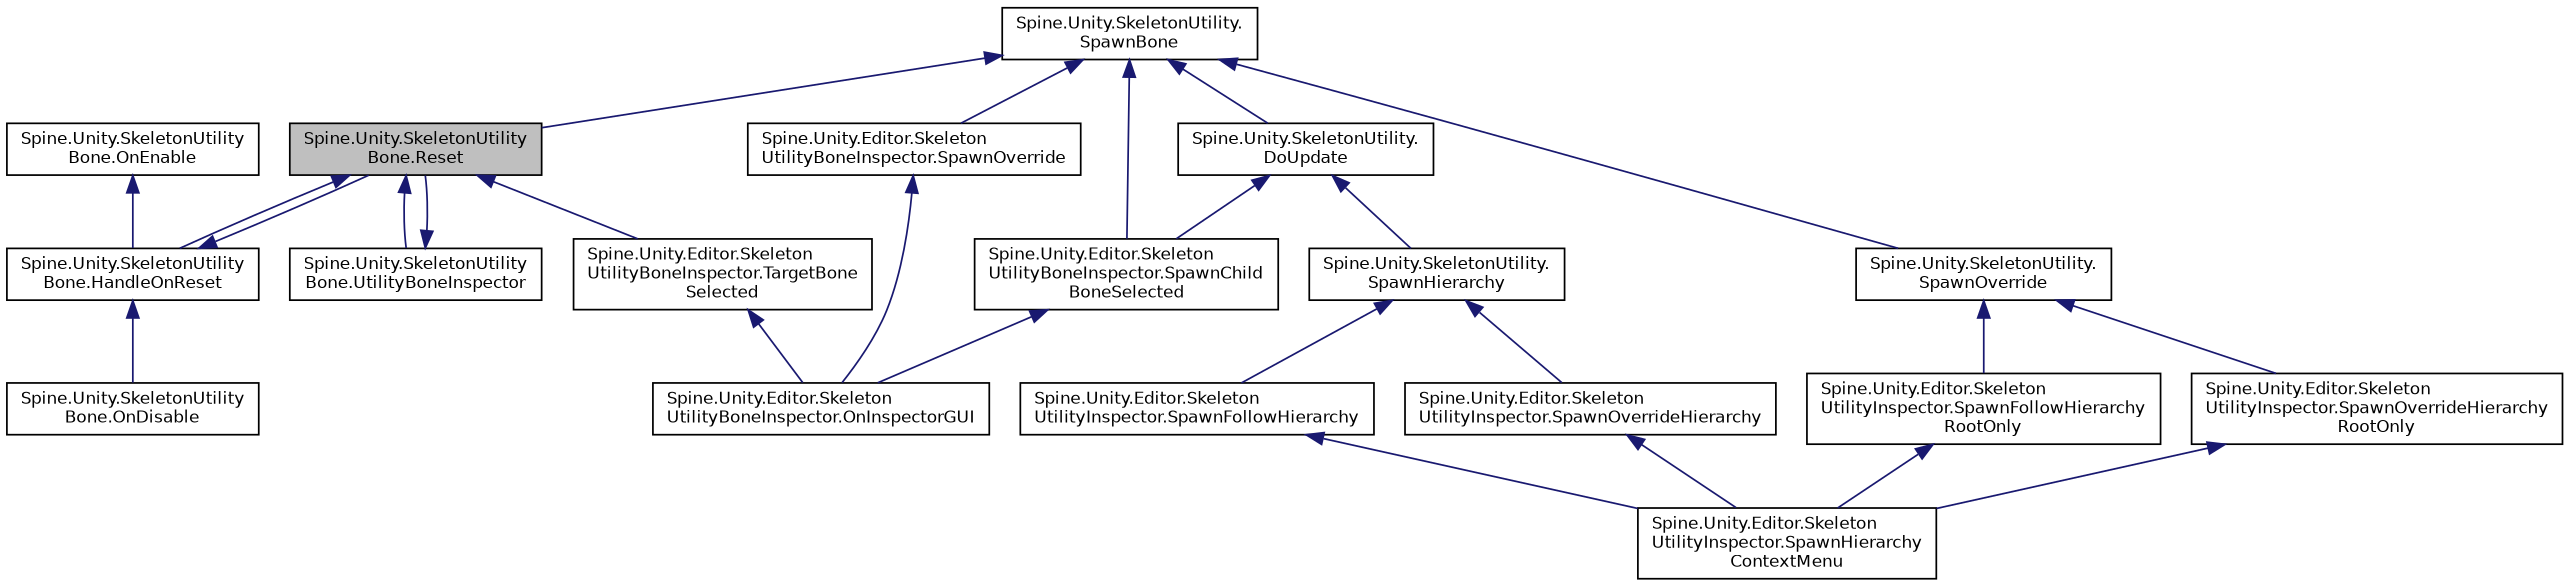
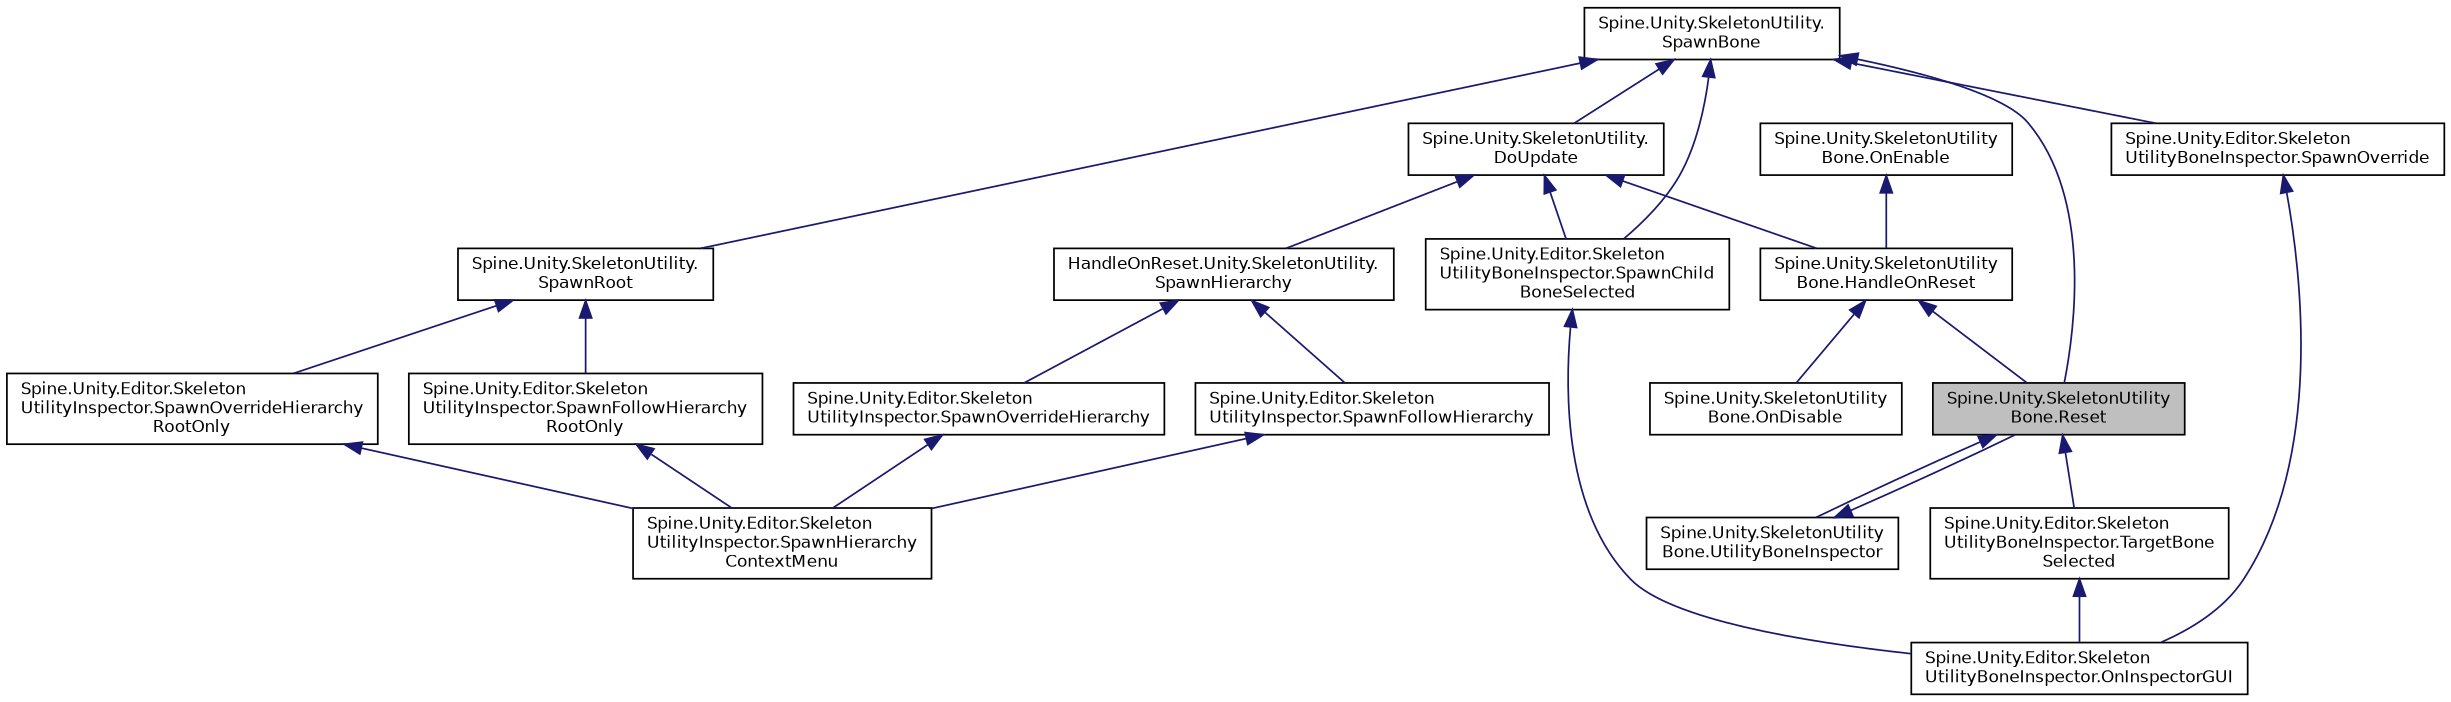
edge "Spine.Unity.SkeletonUtility Bone.HandleOnReset" -> "Spine.Unity.SkeletonUtility Bone.Reset": now "Spine.Unity.SkeletonUtility Bone.HandleOnReset" -> "Spine.Unity.SkeletonUtility. DoUpdate"
node "Spine.Unity.SkeletonUtility. SpawnHierarchy": label "Spine.Unity.SkeletonUtility. SpawnHierarchy" -> "HandleOnReset.Unity.SkeletonUtility. SpawnHierarchy"
node "Spine.Unity.SkeletonUtility. SpawnOverride": label "Spine.Unity.SkeletonUtility. SpawnOverride" -> "Spine.Unity.SkeletonUtility. SpawnRoot"
